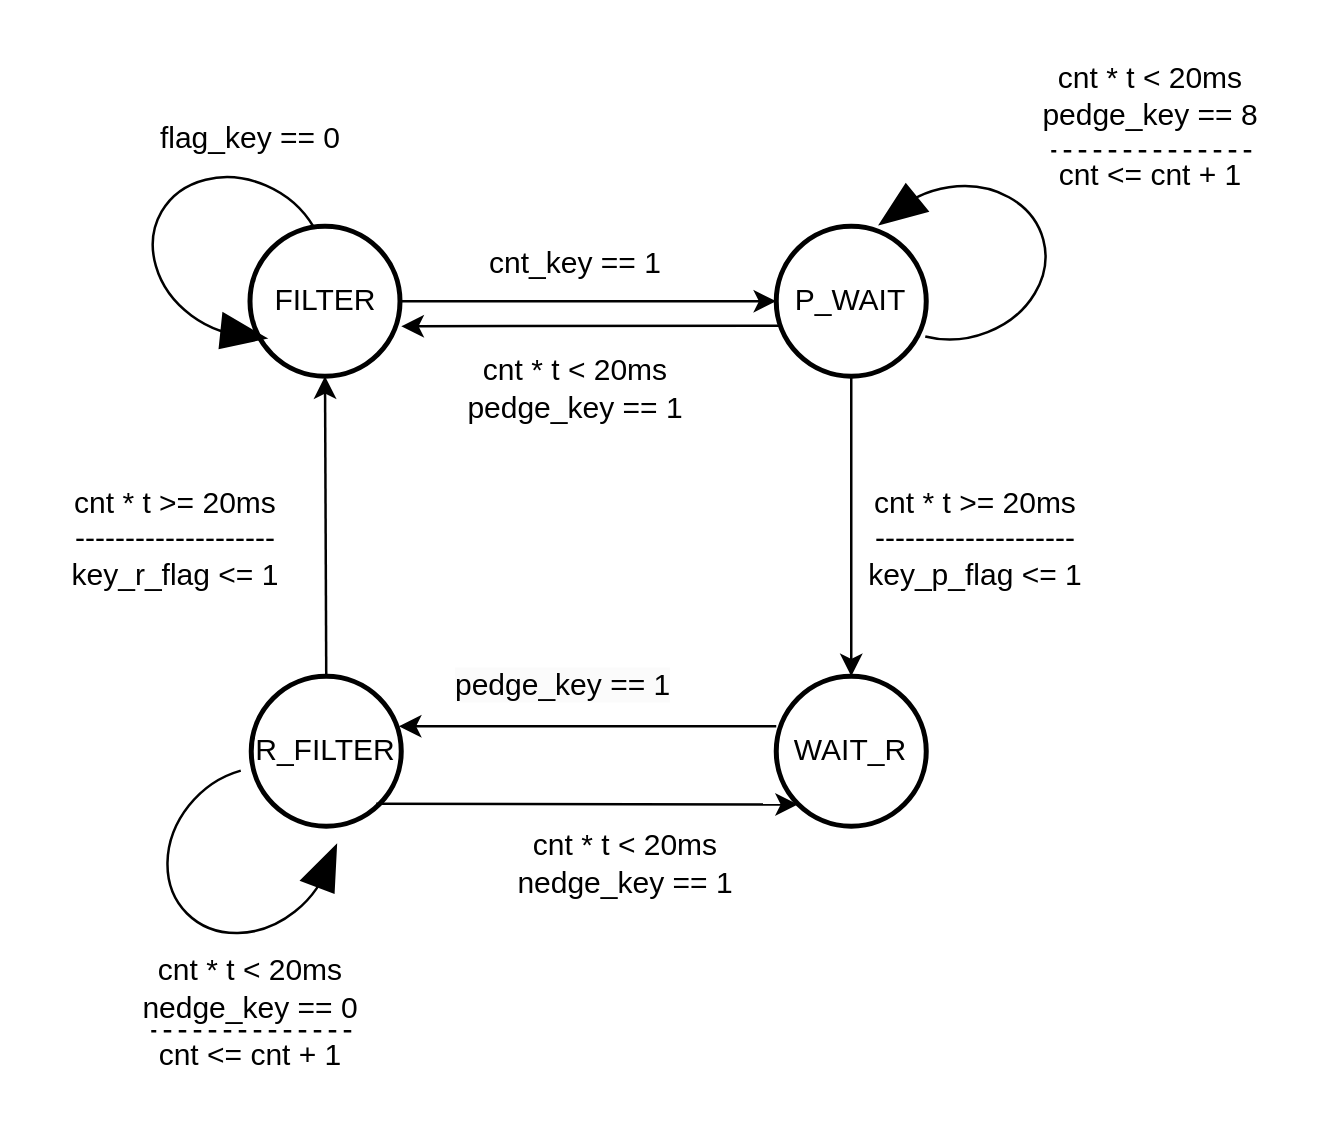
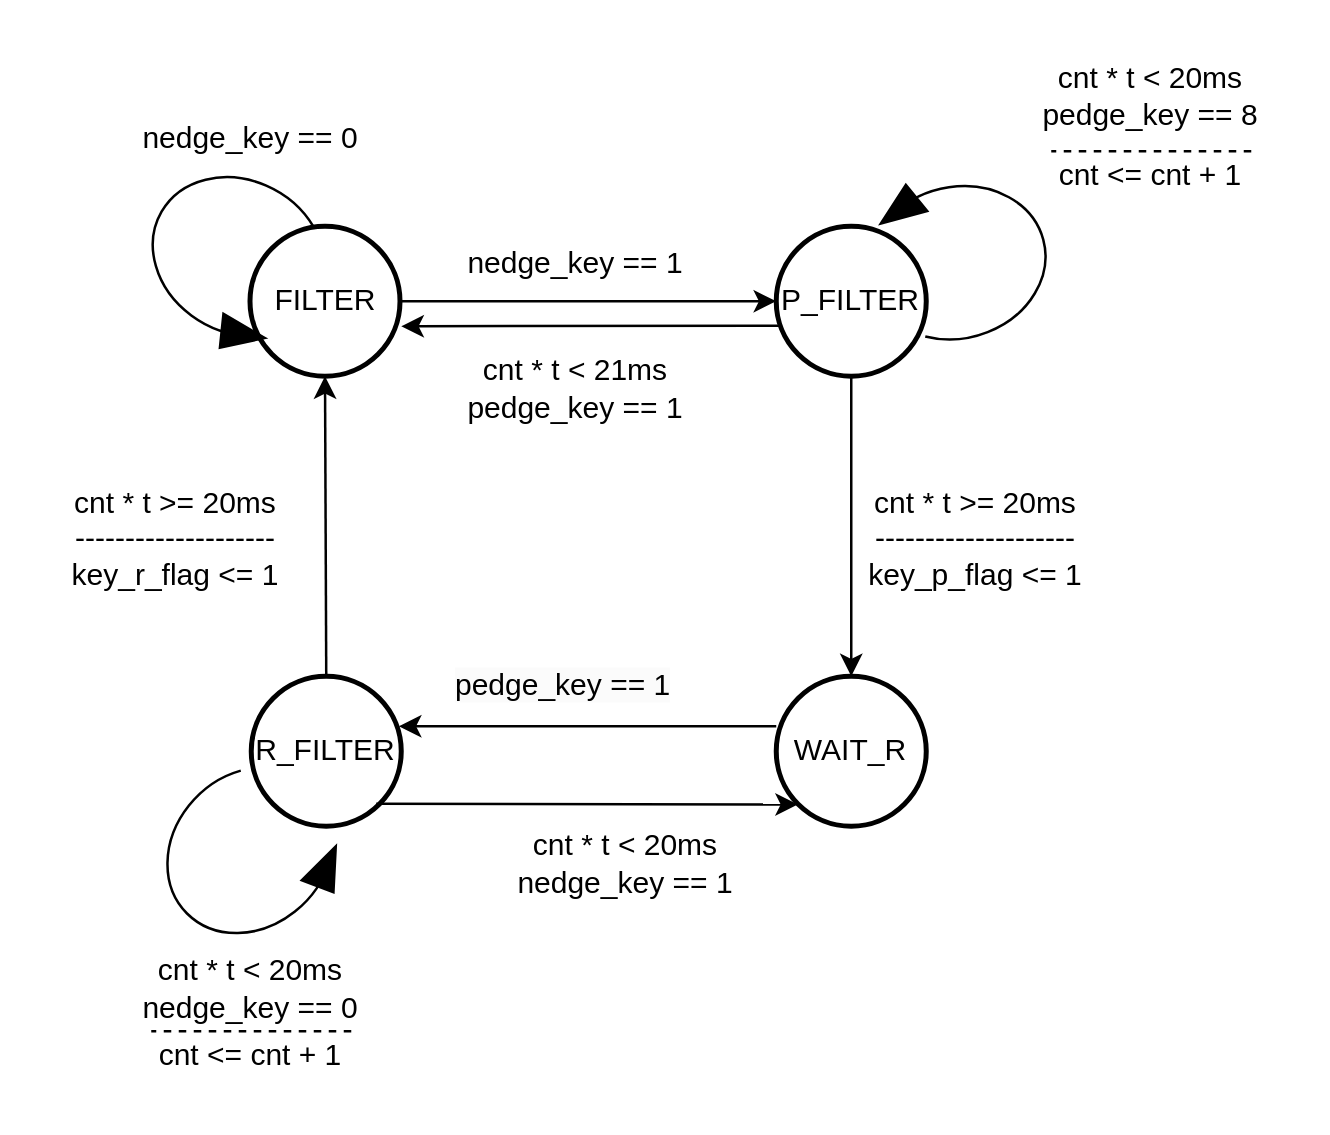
node "flag_key == 0": label "flag_key == 0" -> "nedge_key == 0"
node "cnt_key == 1": label "cnt_key == 1" -> "nedge_key == 1"
node "P_WAIT": label "P_WAIT" -> "P_FILTER"
node "cnt * t < 20ms pedge_key == 1": label "cnt * t < 20ms pedge_key == 1" -> "cnt * t < 21ms pedge_key == 1"
